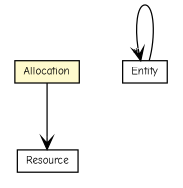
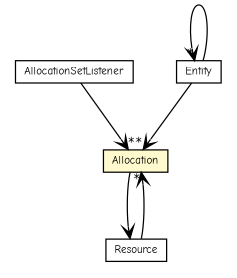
node "AllocationSetListener": added
edge "Entity" -> "Allocation": added
edge "Resource" -> "Allocation": added
